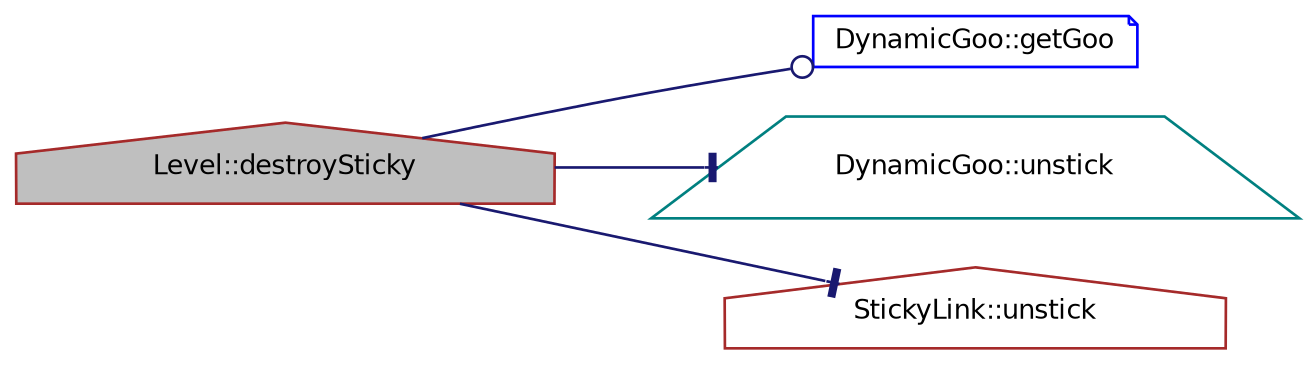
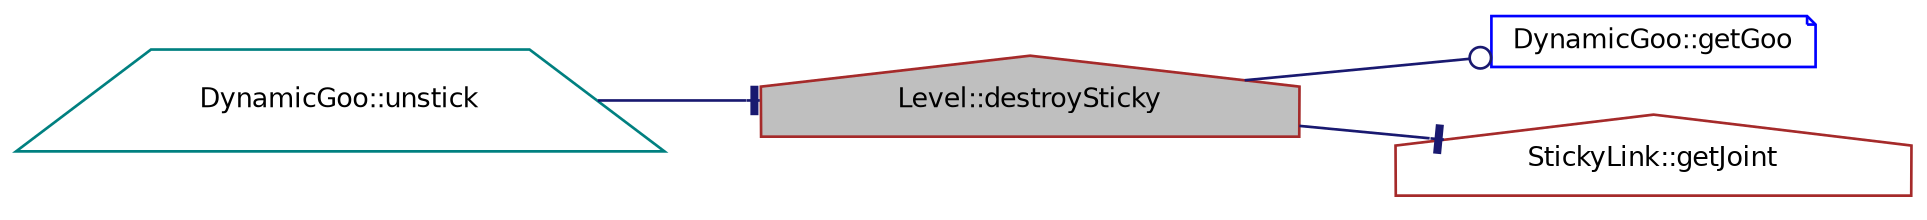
edge "Level::destroySticky" -> "DynamicGoo::unstick": reversed
node "StickyLink::unstick": label "StickyLink::unstick" -> "StickyLink::getJoint"
